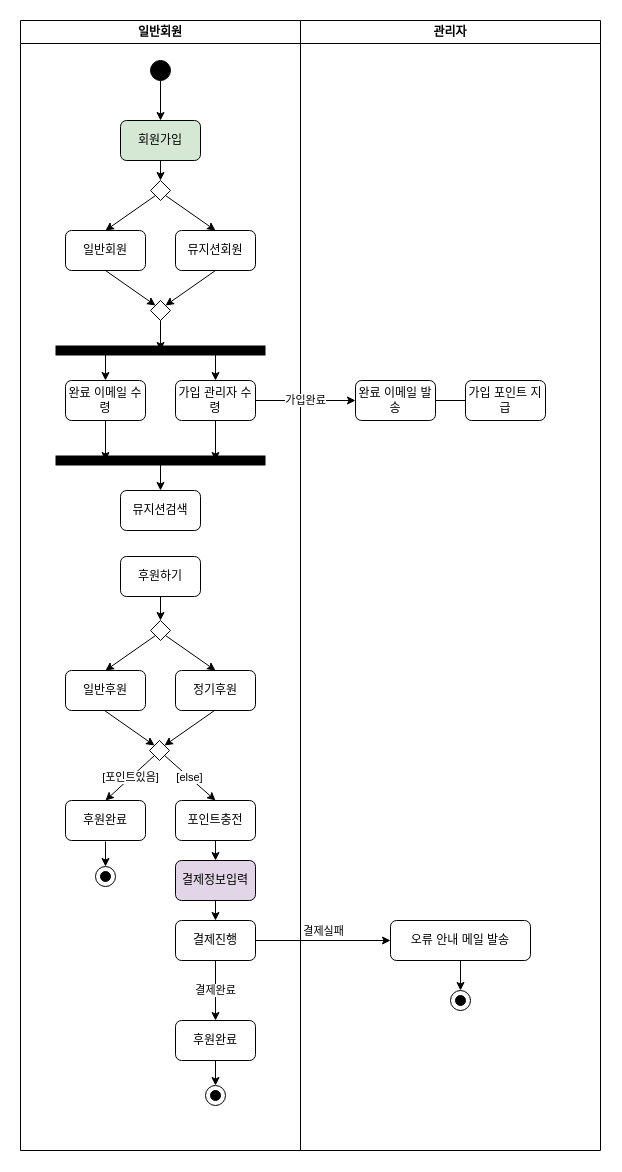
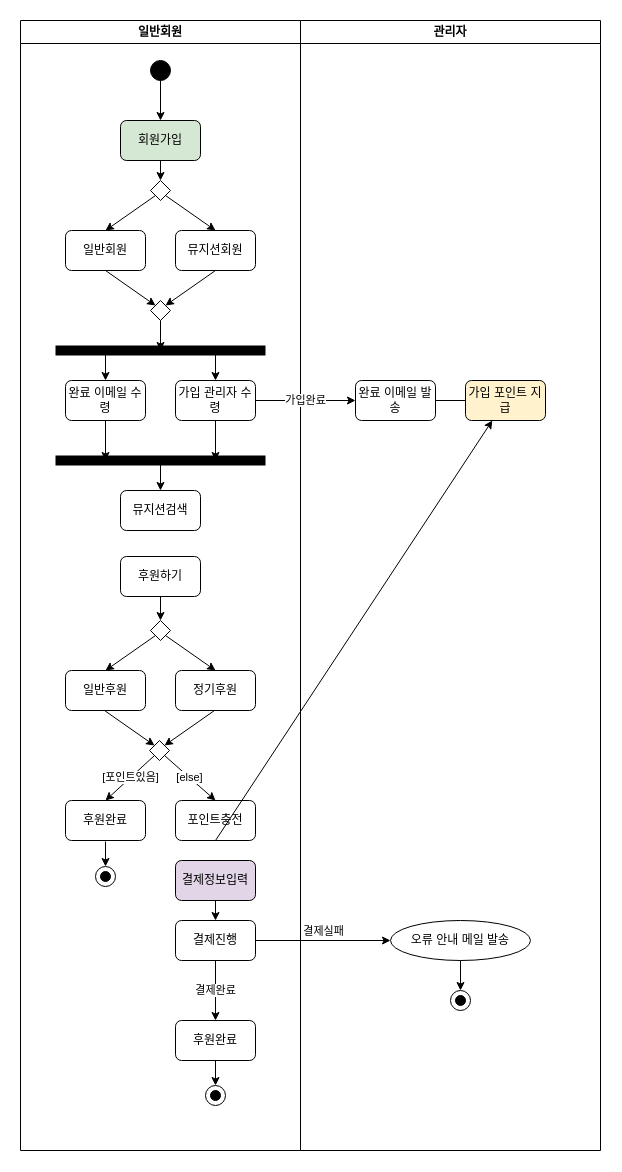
node "가입 포인트 지급": fillcolor #ffffff -> #fff2cc
edge "포인트충전" -> "결제정보입력": now "포인트충전" -> "가입 포인트 지급"
node "오류 안내 메일 발송": shape rounded rectangle -> ellipse
